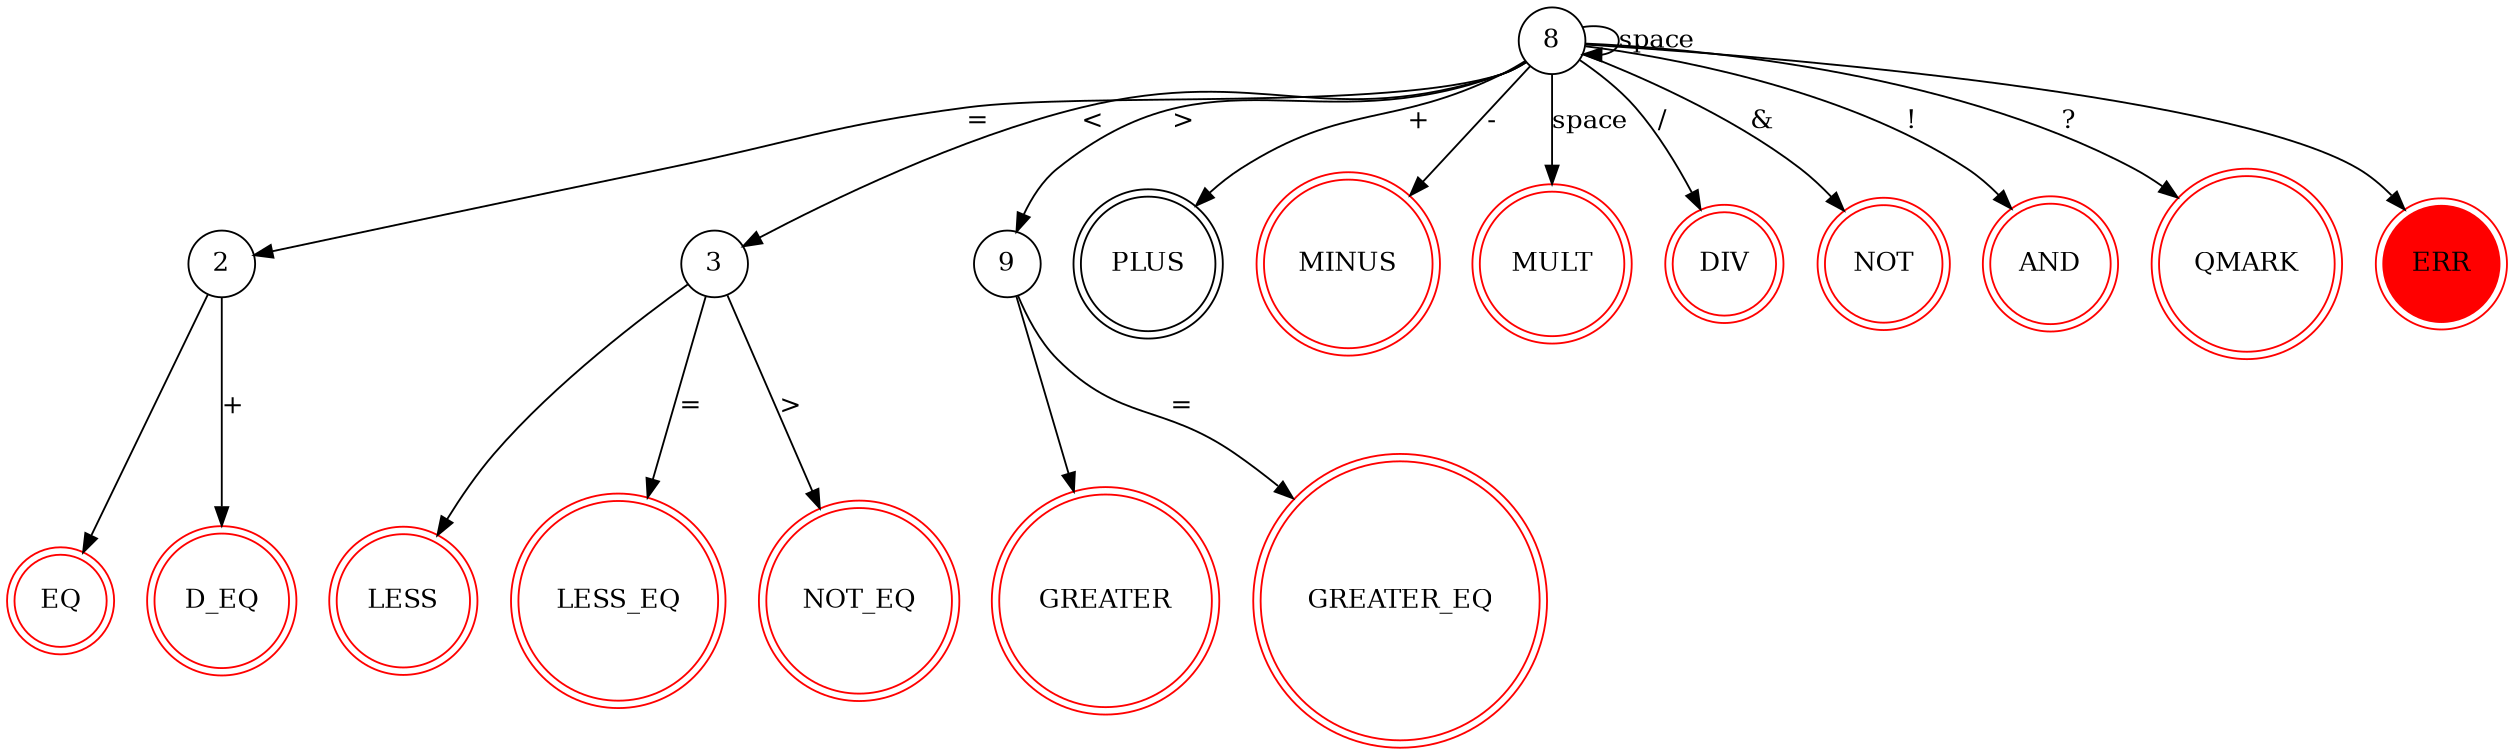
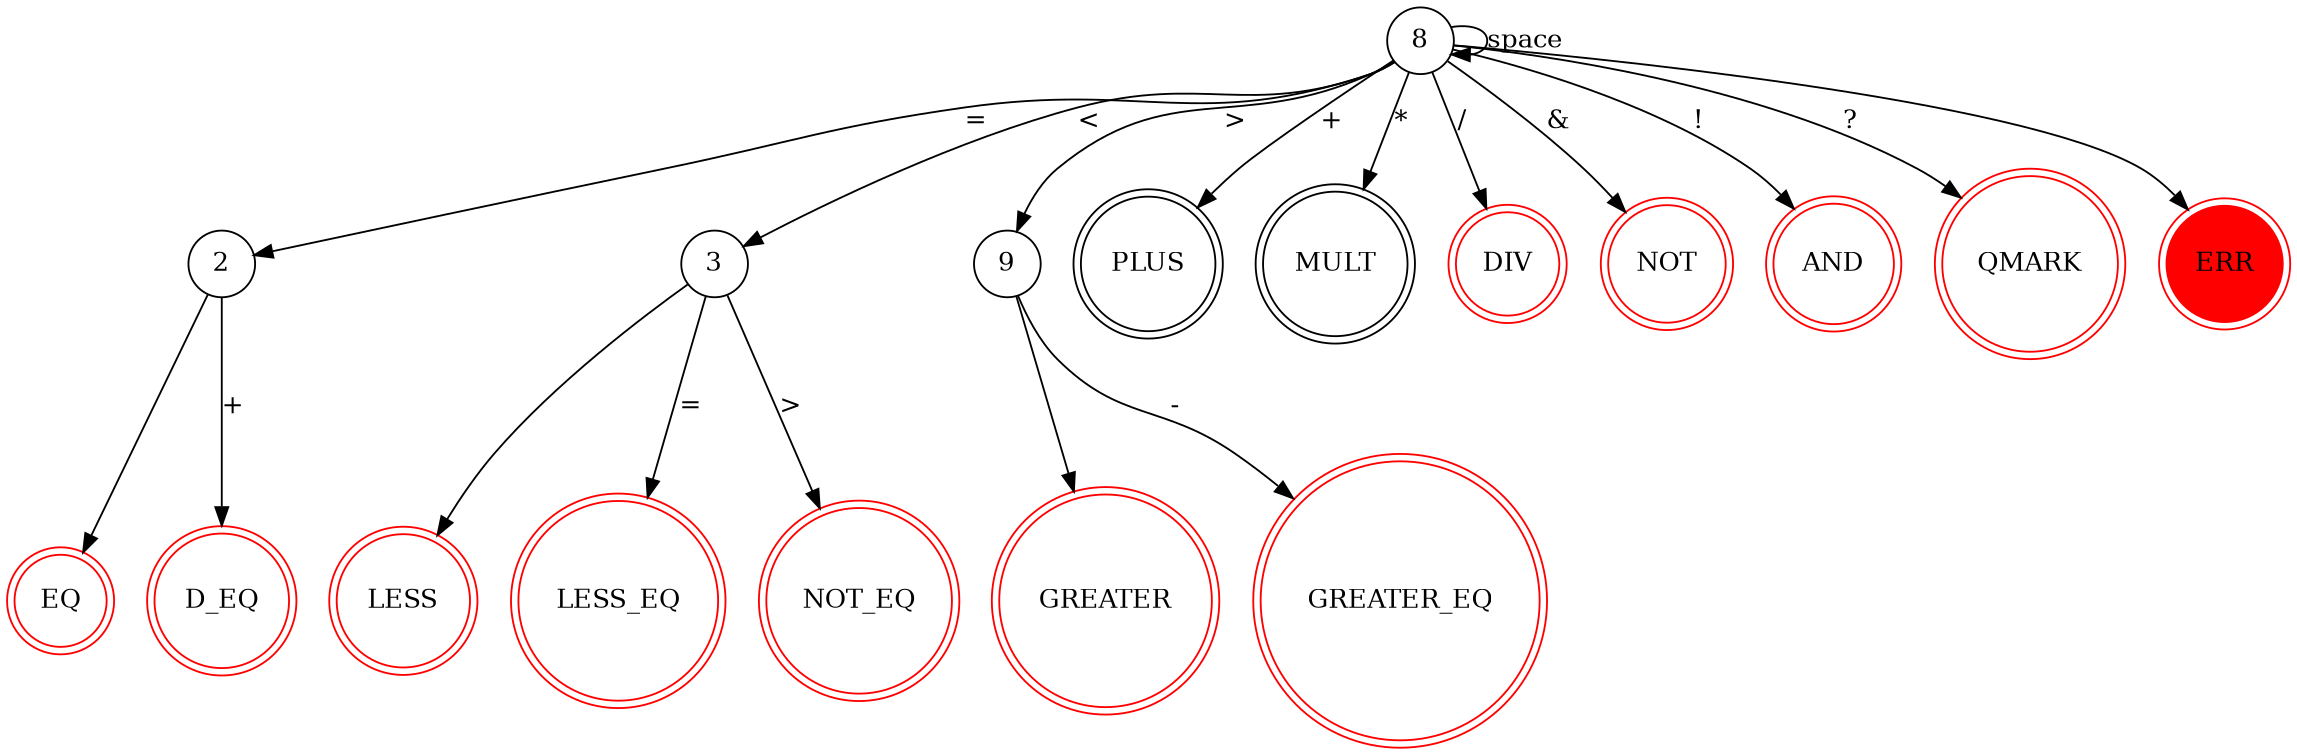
edge "8" -> "MULT": label "space" -> "*"
node "MINUS": removed
node "MULT": color red -> black
edge "9" -> "GREATER_EQ": label "=" -> "-"
